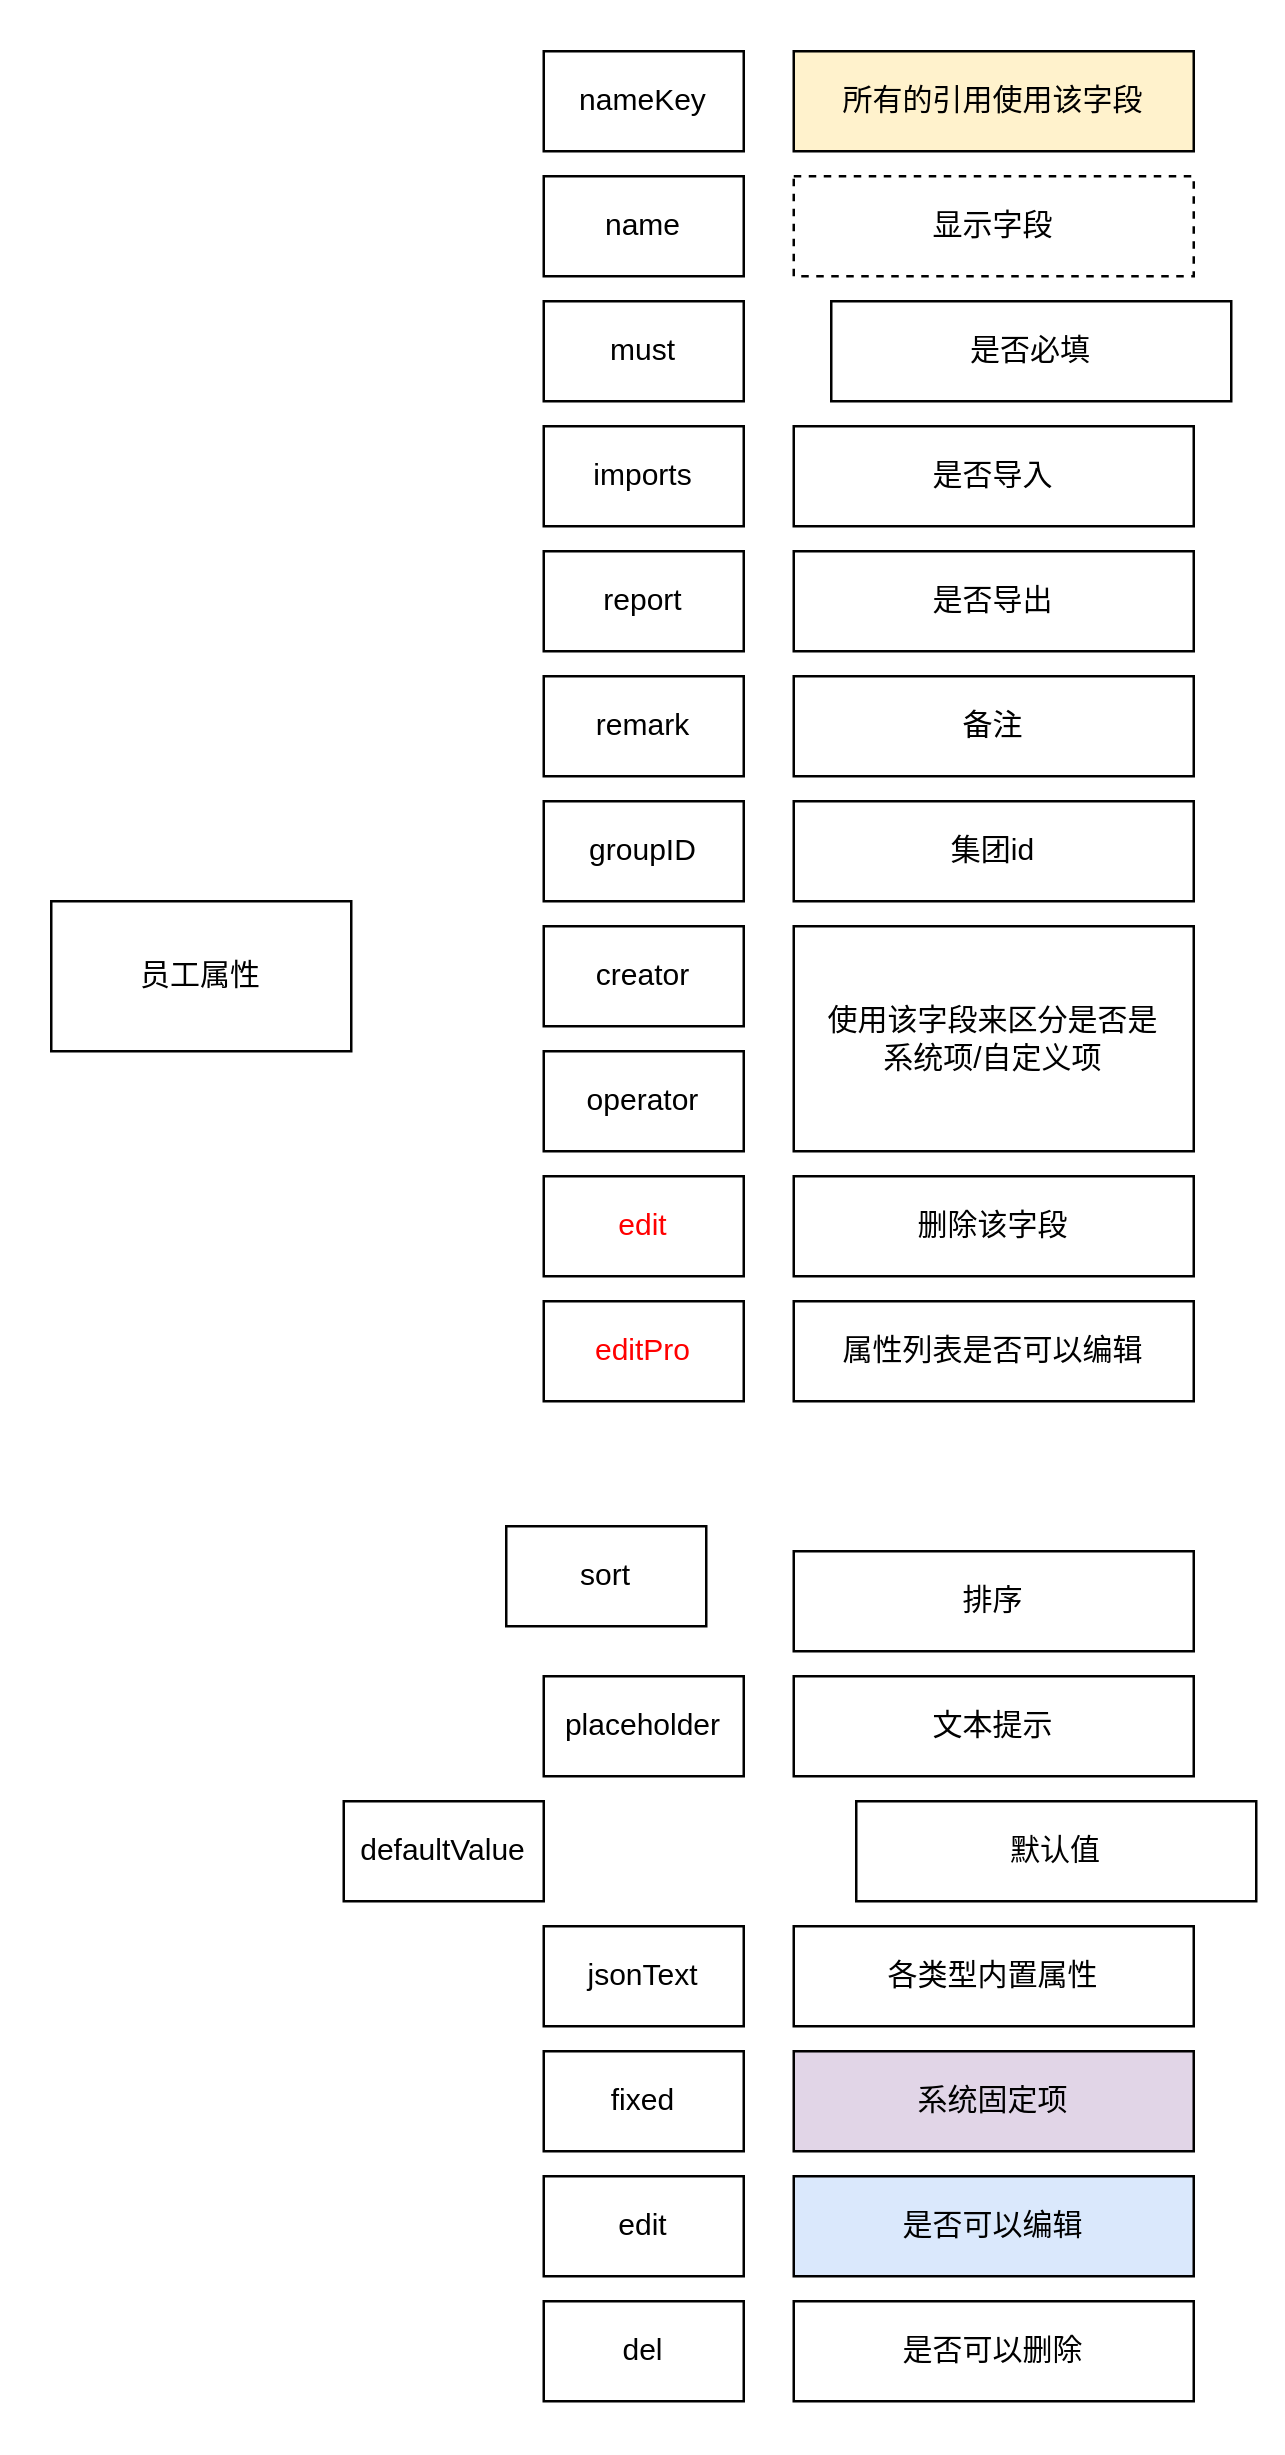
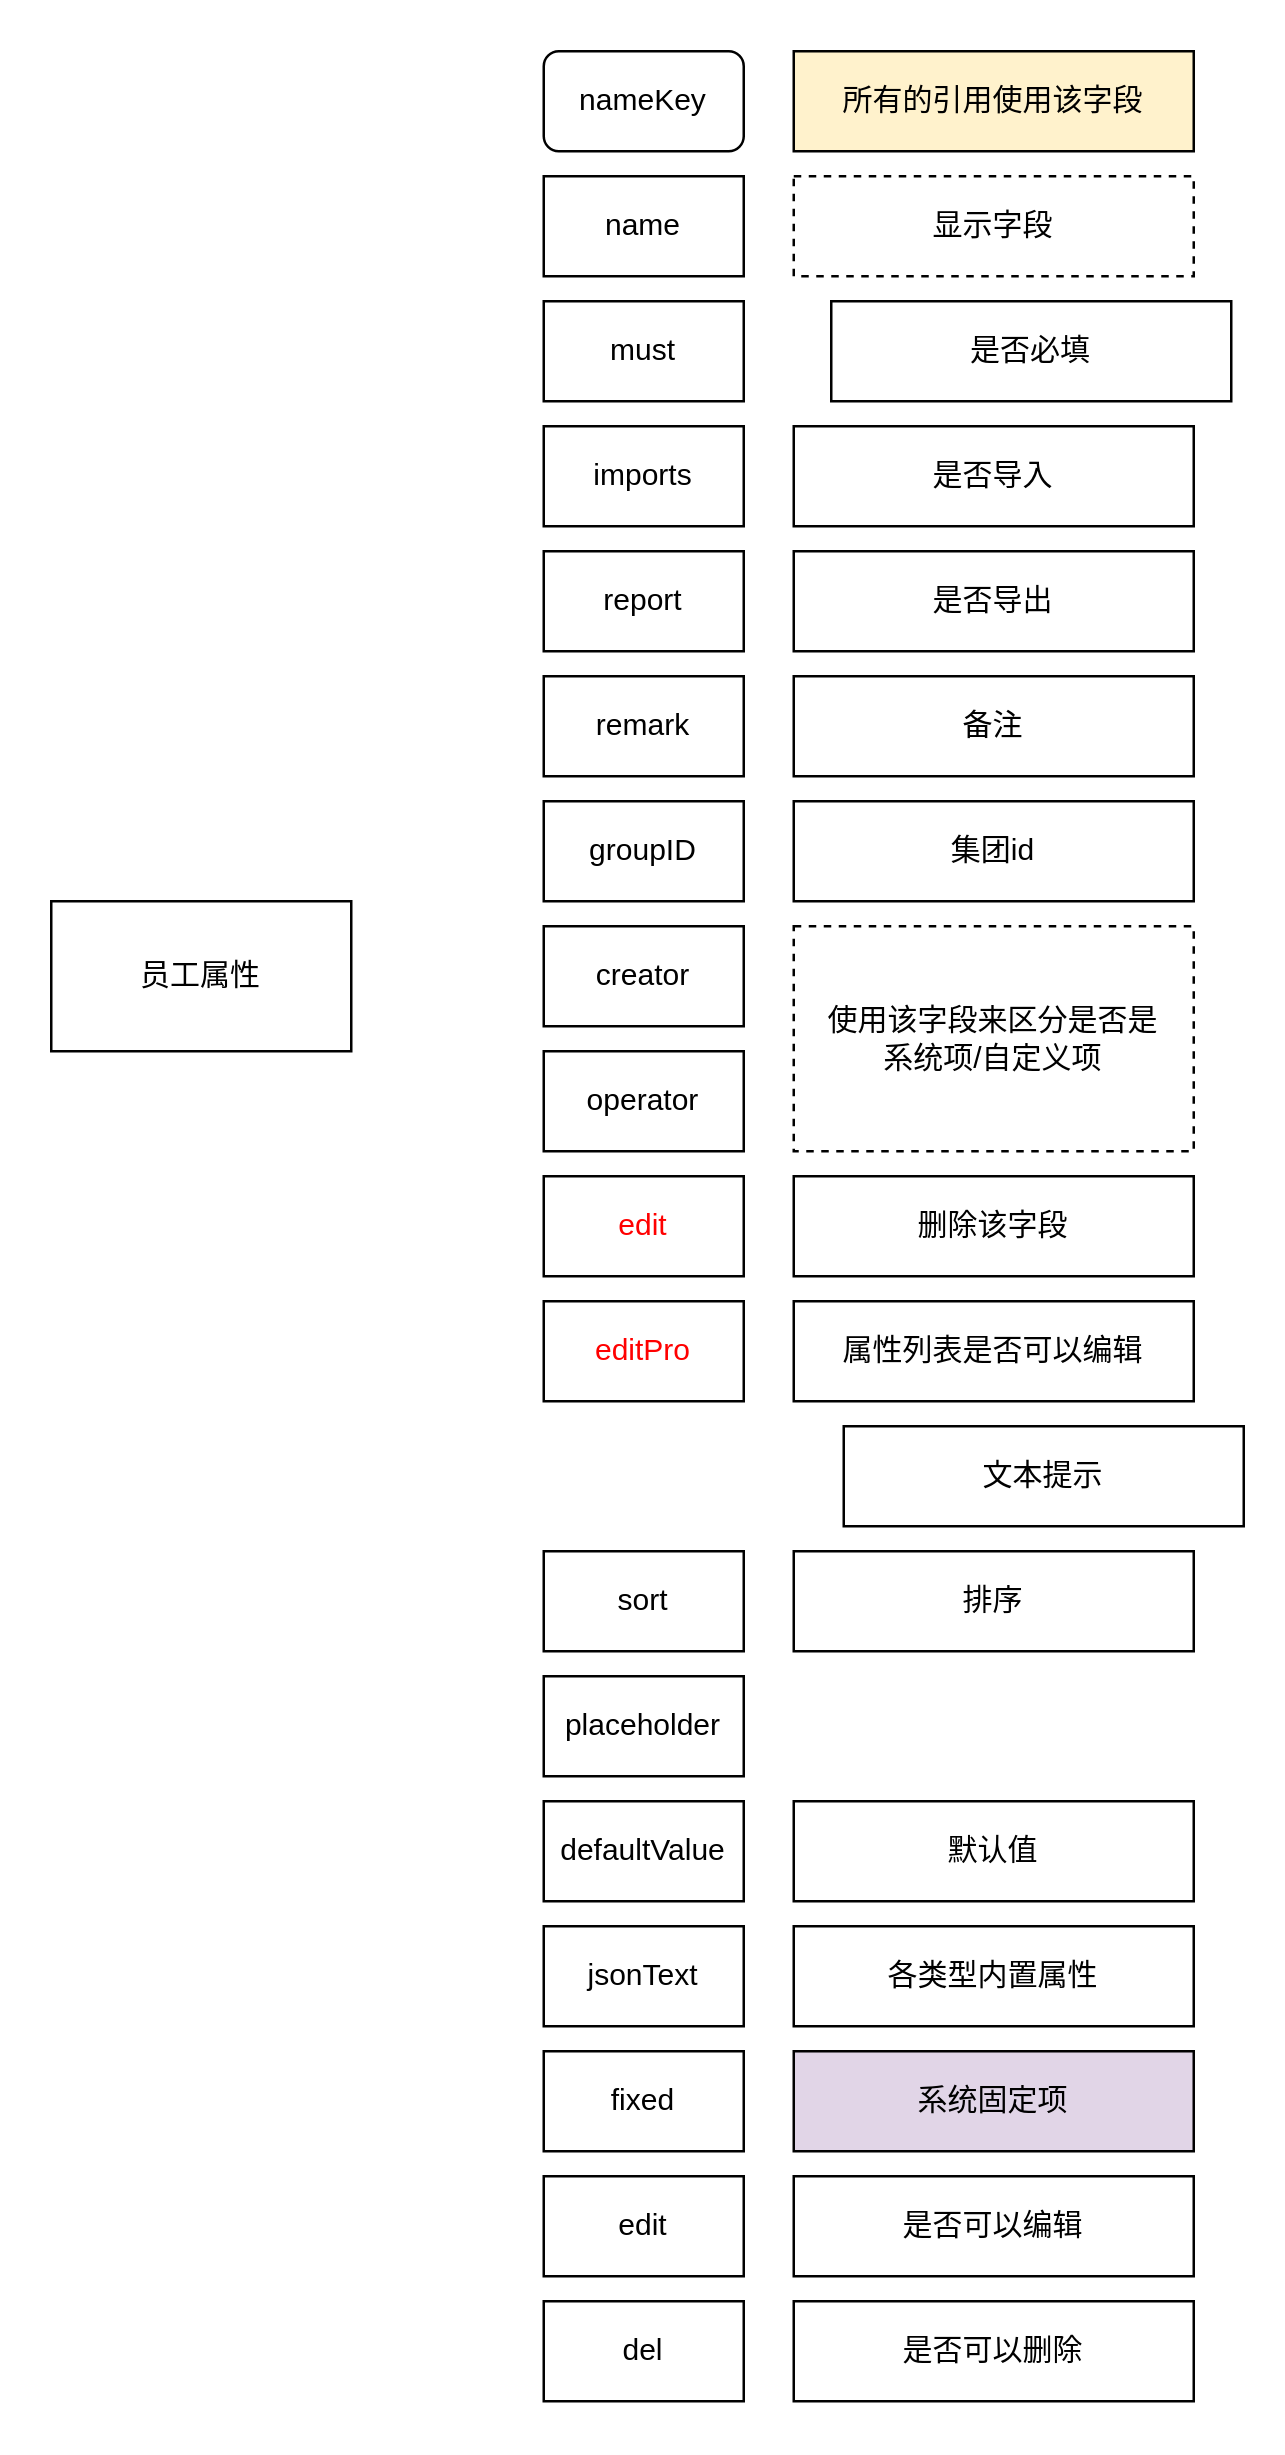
node "nameKey": shape rectangle -> rounded rectangle
node "使用该字段来区分是否是 系统项/自定义项": style solid -> dashed
node "sort": moved (606, 1576) -> (644, 1601)
node "文本提示": moved (994, 1726) -> (1044, 1476)
node "defaultValue": moved (444, 1851) -> (644, 1851)
node "默认值": moved (1056, 1851) -> (994, 1851)
node "是否可以编辑": fillcolor #dae8fc -> #ffffff
